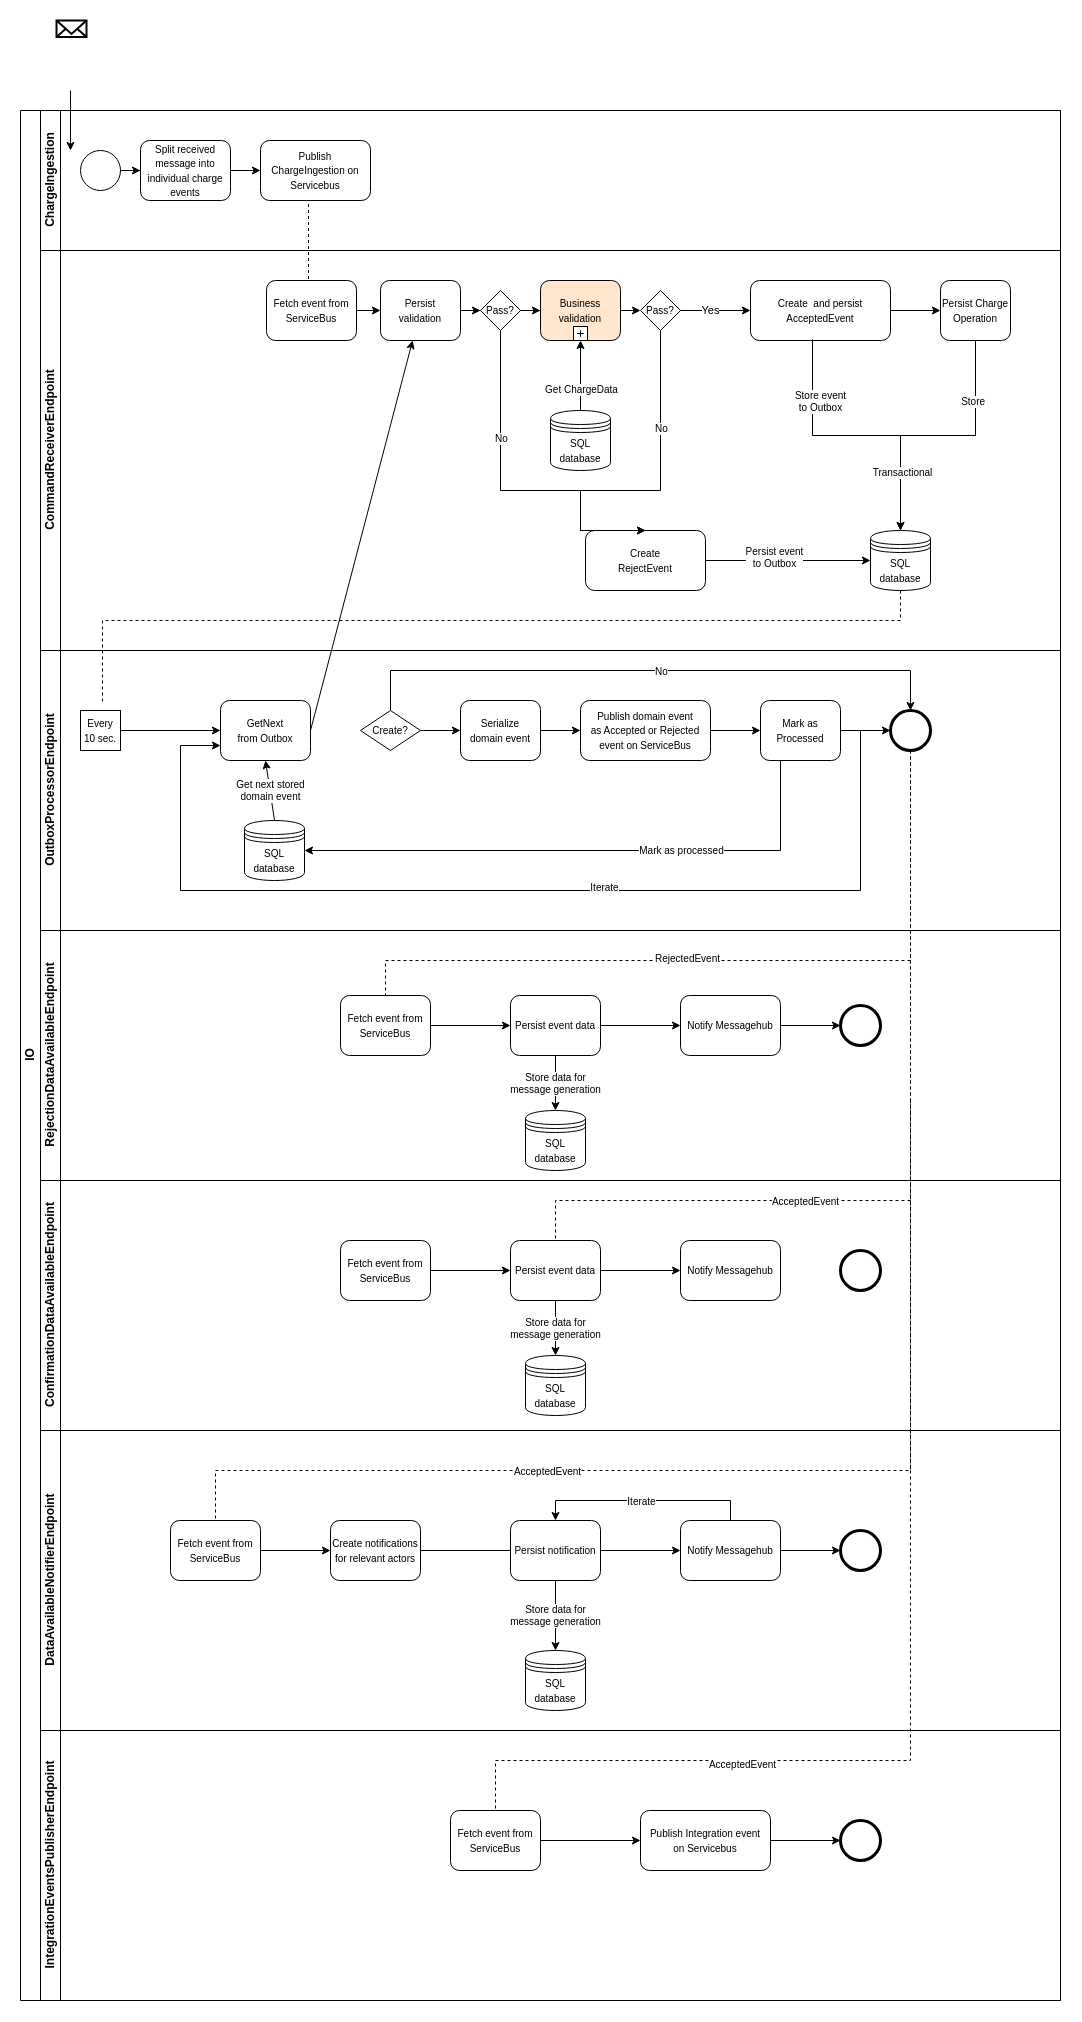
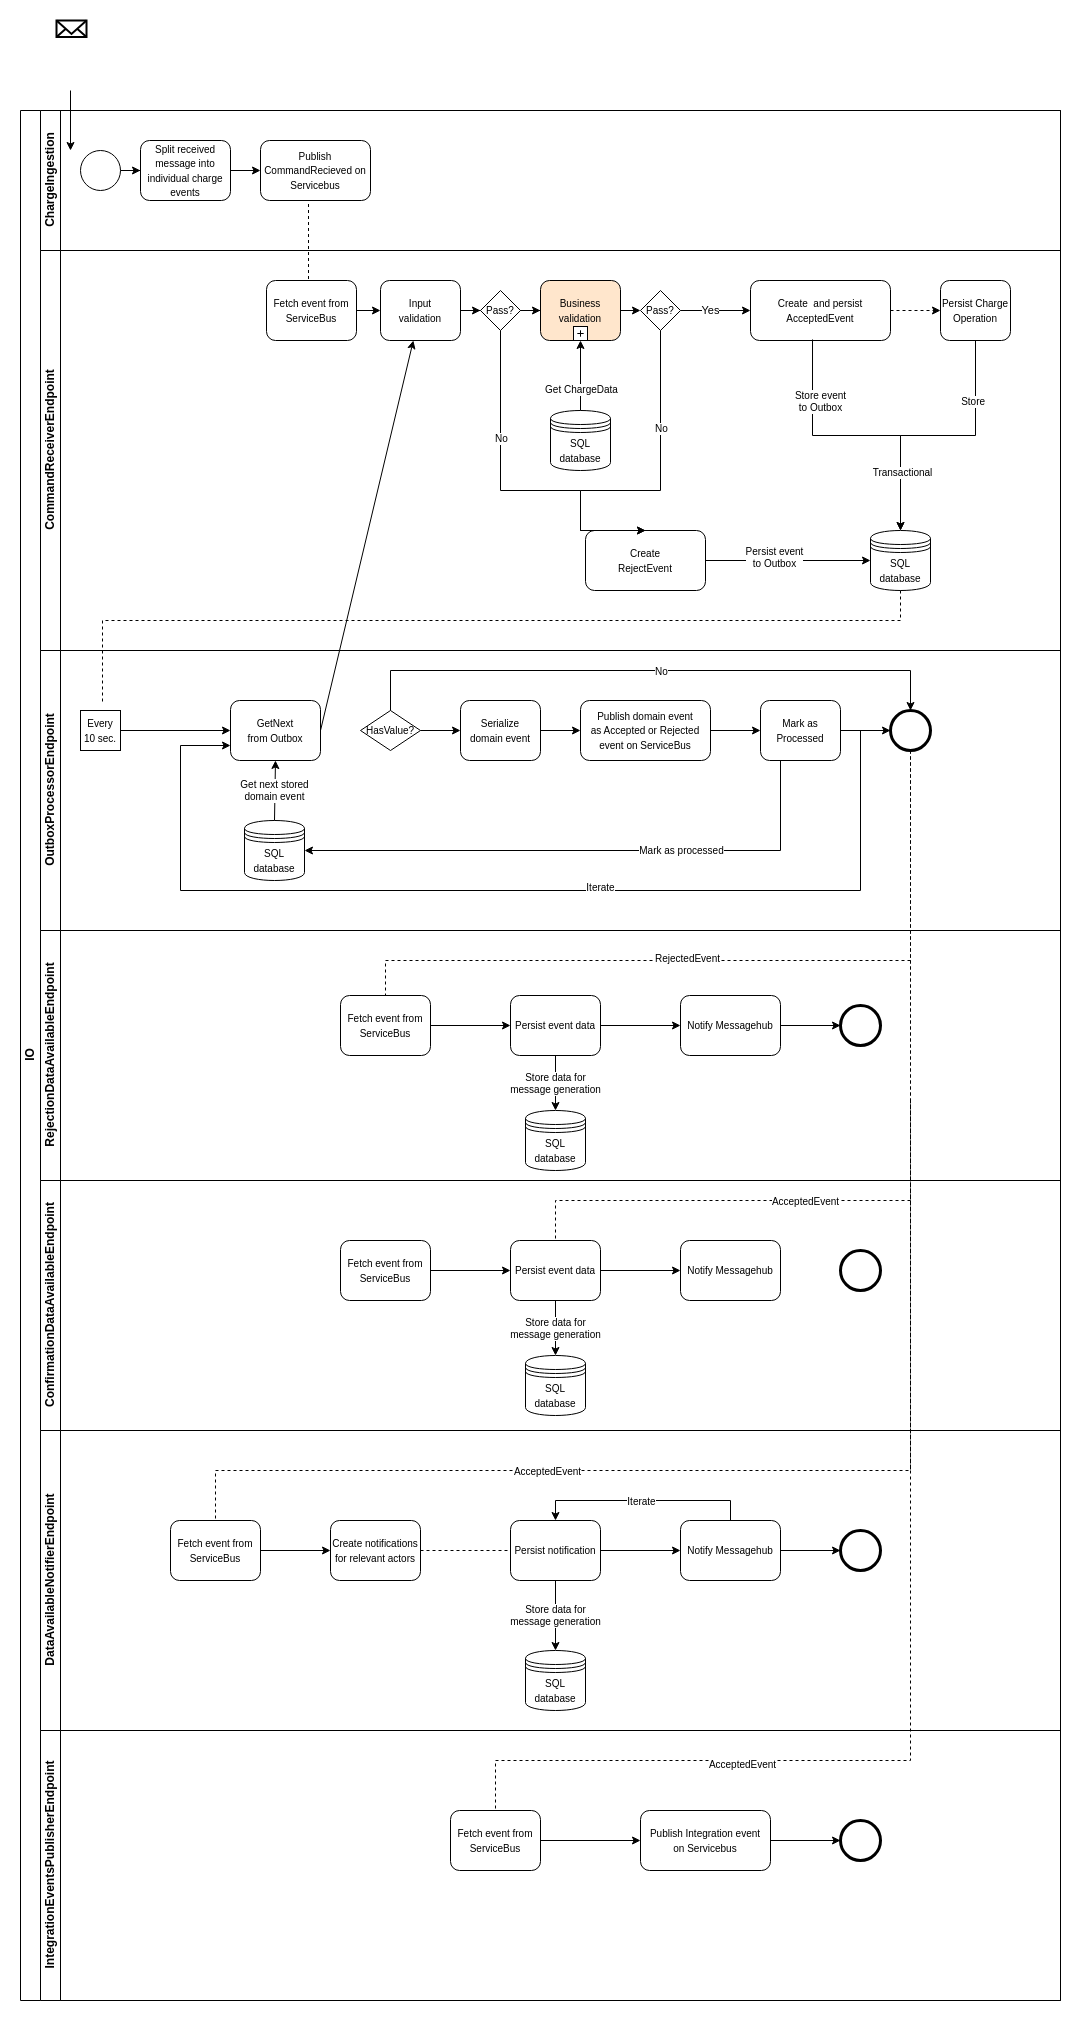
node "Publish ChargeIngestion on Servicebus": label "Publish ChargeIngestion on Servicebus" -> "Publish CommandRecieved on Servicebus"
node "Persist validation": label "Persist validation" -> "Input validation"
edge "Create and persist AcceptedEvent" -> "Persist Charge Operation": style solid -> dashed
node "GetNext from Outbox": moved (266, 731) -> (276, 731)
node "Create?": label "Create?" -> "HasValue?"
edge "Create notifications for relevant actors" -- "Persist notification": style solid -> dashed
